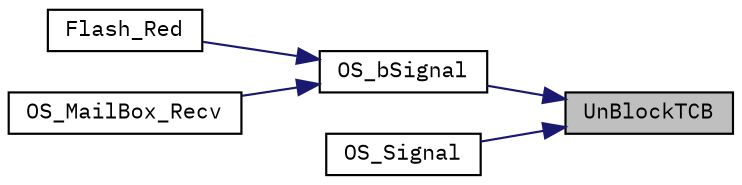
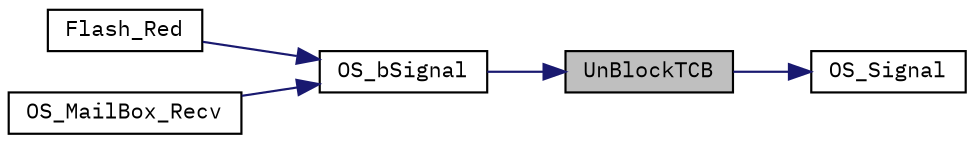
edge "OS_Signal" -> "UnBlockTCB": reversed
